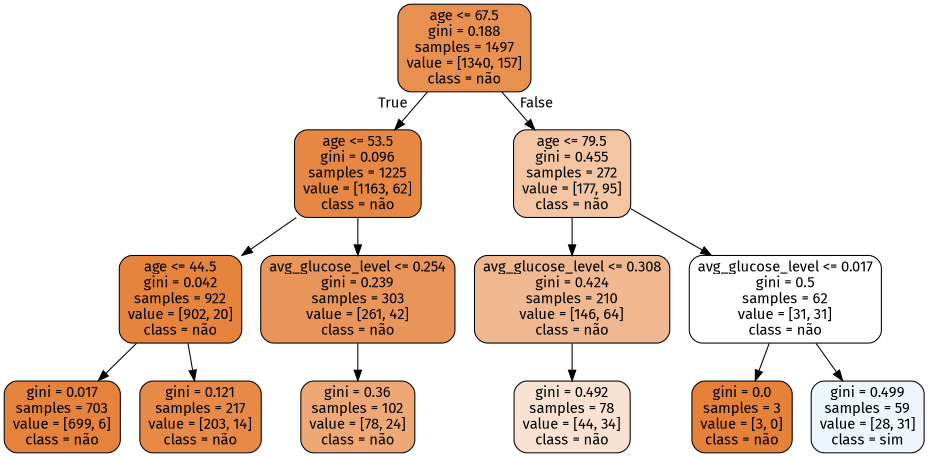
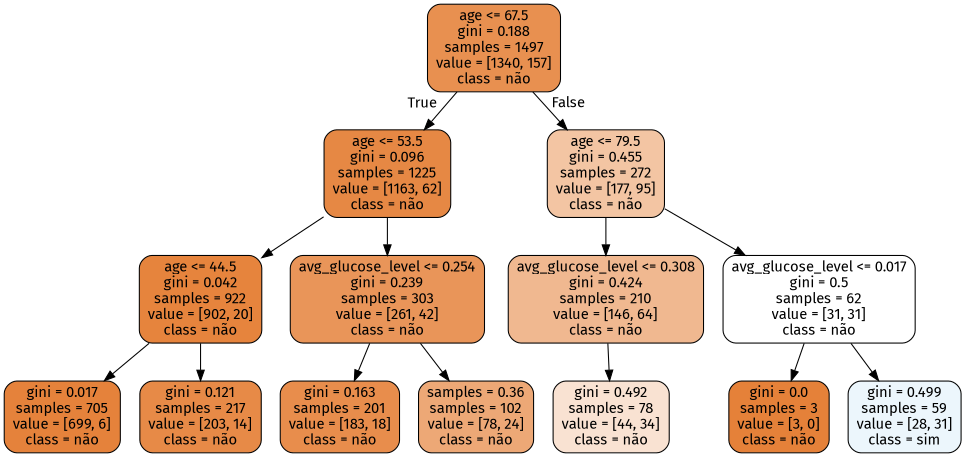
node "gini = 0.017 samples = 703 value = [699, 6] class = não": label "gini = 0.017 samples = 703 value = [699, 6] class = não" -> "gini = 0.017 samples = 705 value = [699, 6] class = não"
node "gini = 0.163 samples = 201 value = [183, 18] class = não": added
node "gini = 0.36 samples = 102 value = [78, 24] class = não": label "gini = 0.36 samples = 102 value = [78, 24] class = não" -> "samples = 0.36 samples = 102 value = [78, 24] class = não"
